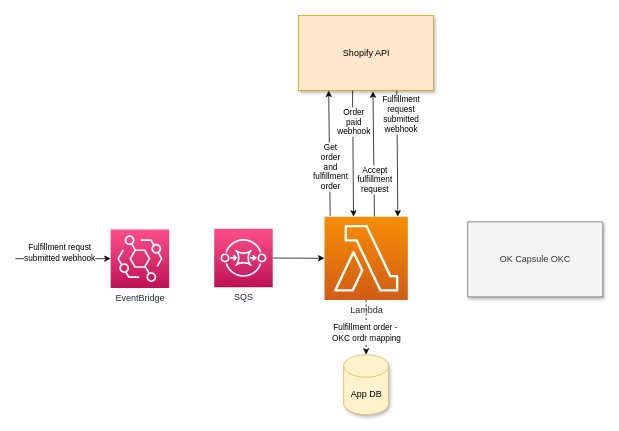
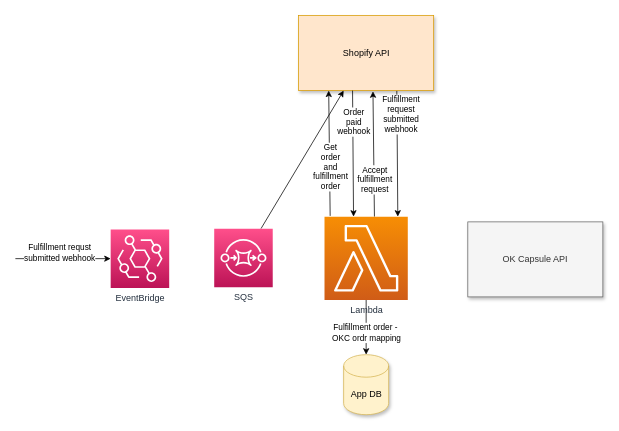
edge "SQS" -> "Lambda": now "SQS" -> "Shopify API"
node "OK Capsule OKC": label "OK Capsule OKC" -> "OK Capsule API"
edge "Lambda" -> "App DB": style dashed -> solid
